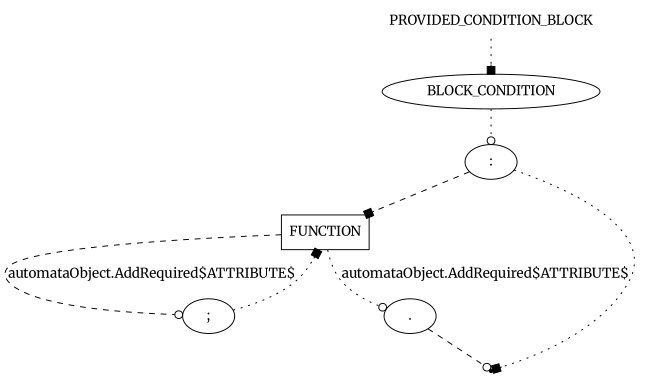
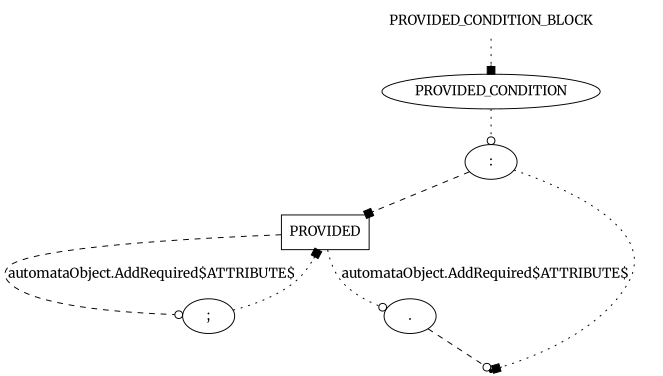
node "BLOCK_CONDITION": label "BLOCK_CONDITION" -> "PROVIDED_CONDITION"
node "FUNCTION": label "FUNCTION" -> "PROVIDED"
